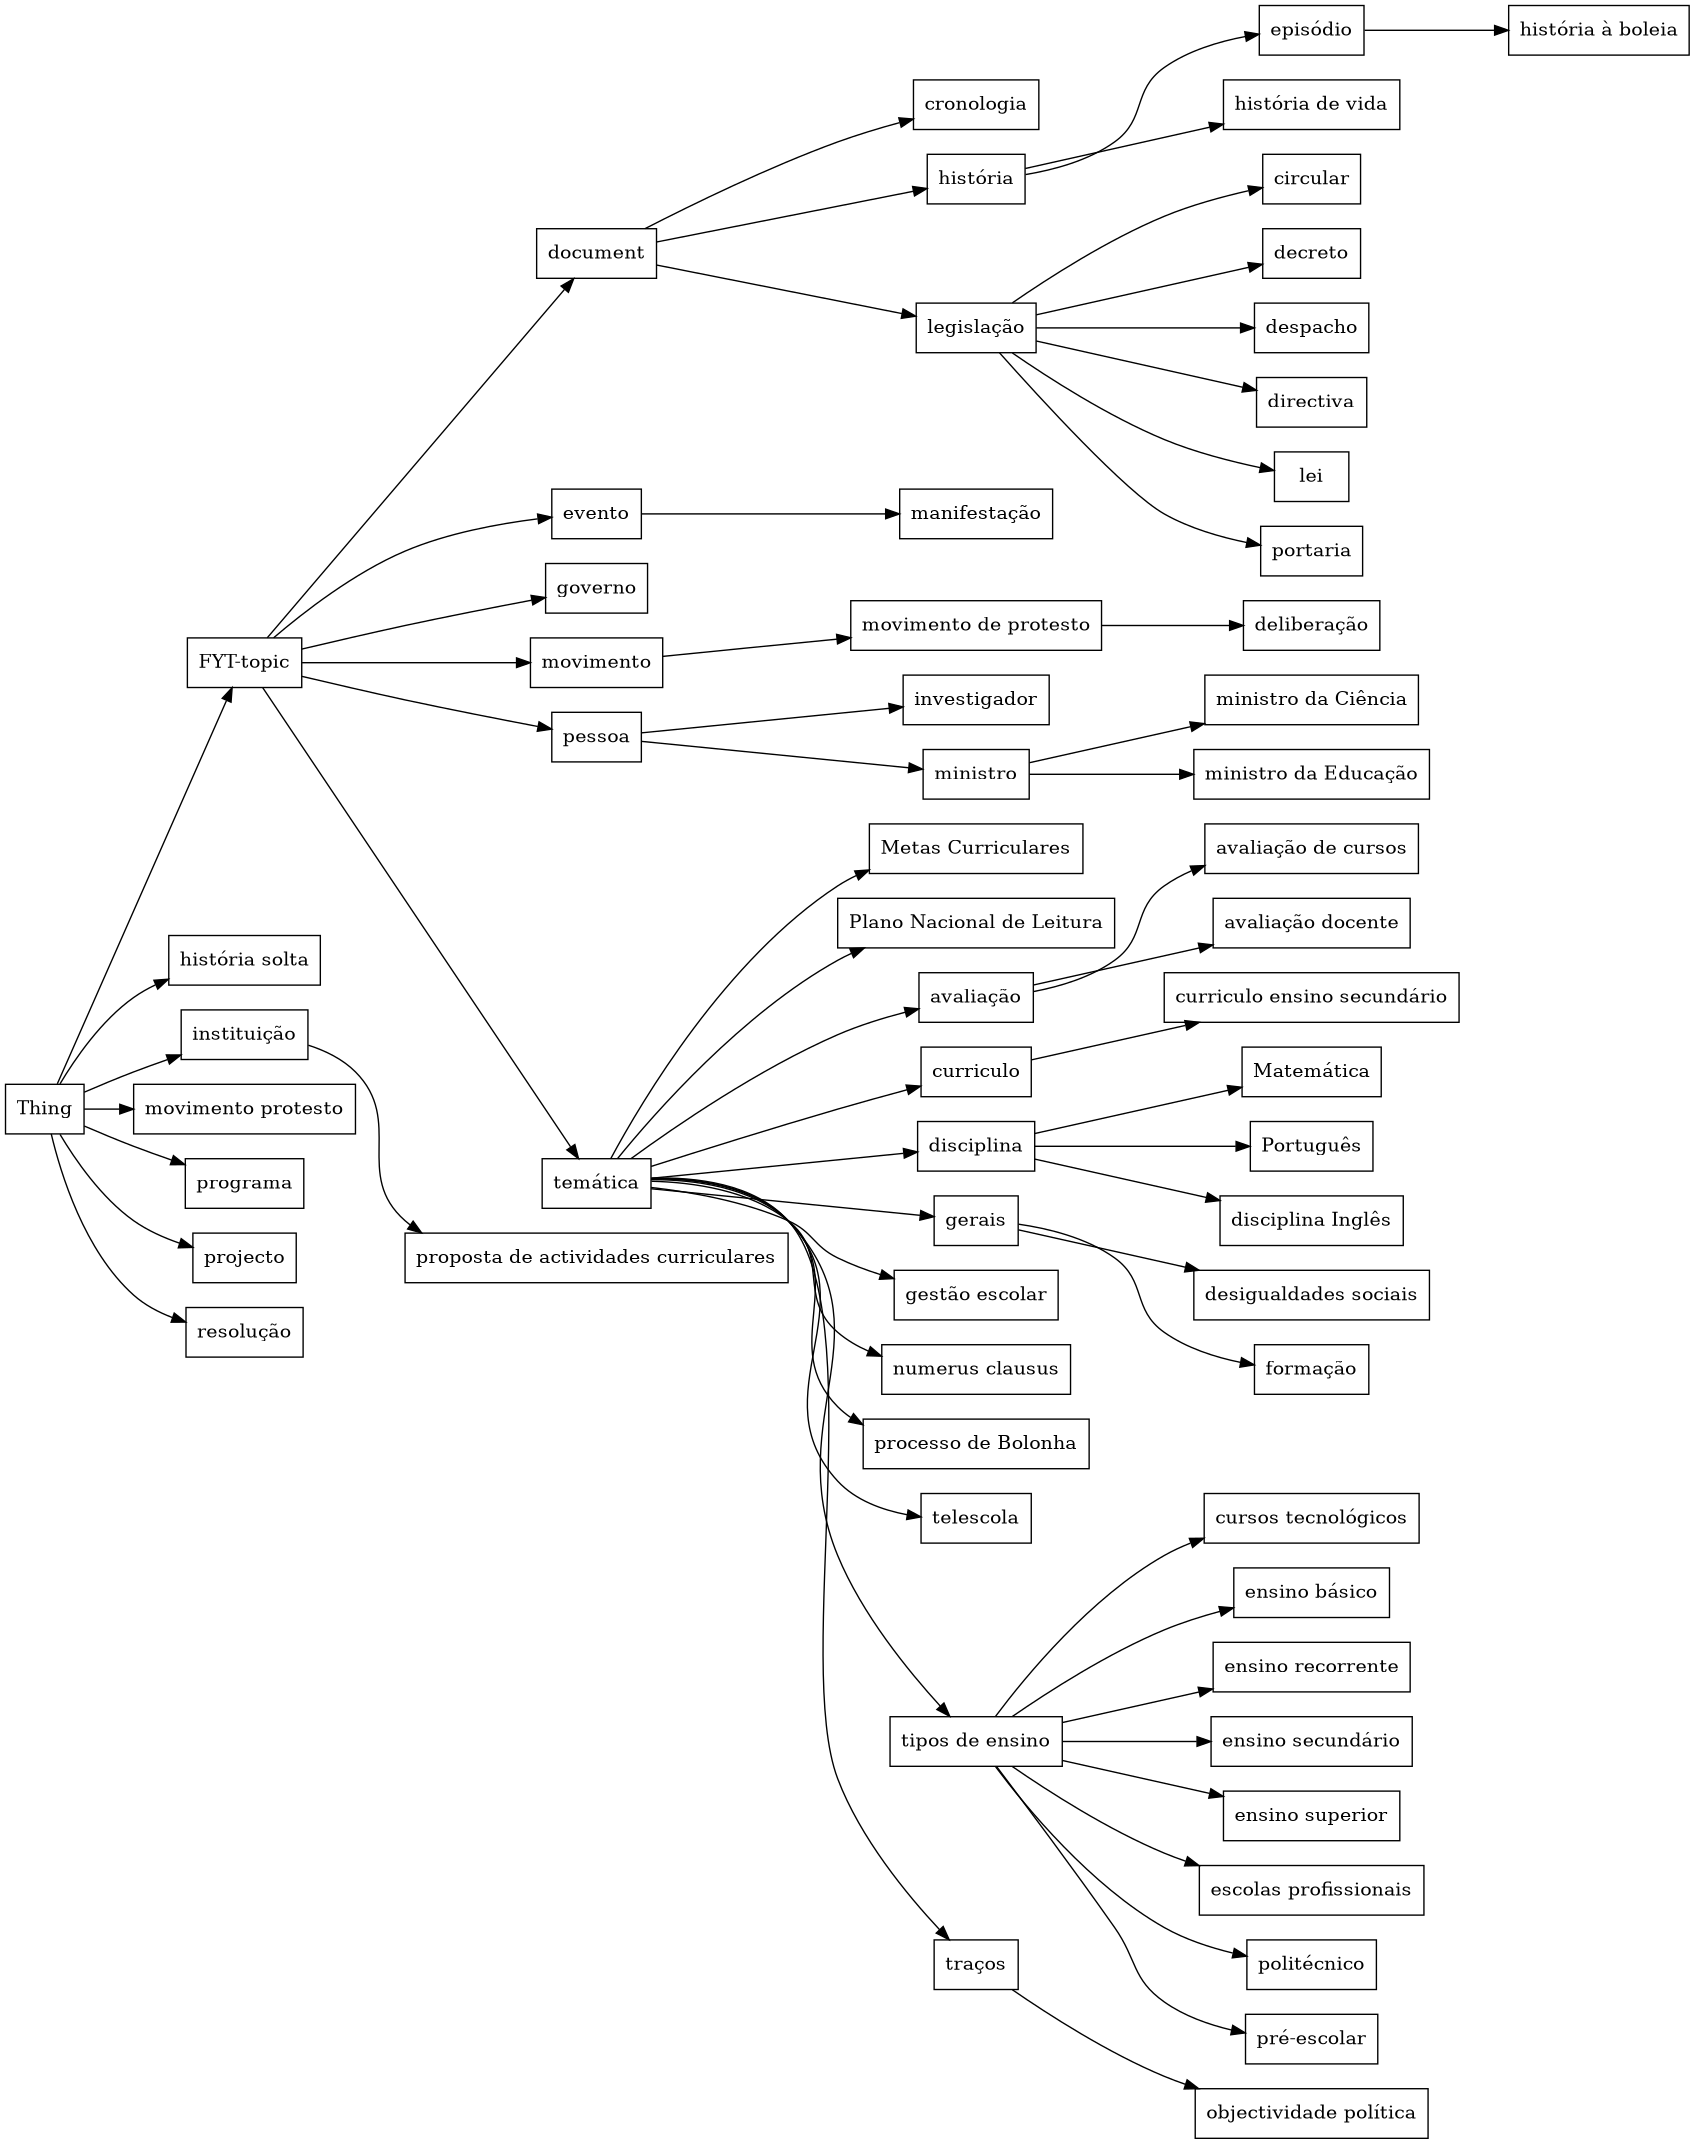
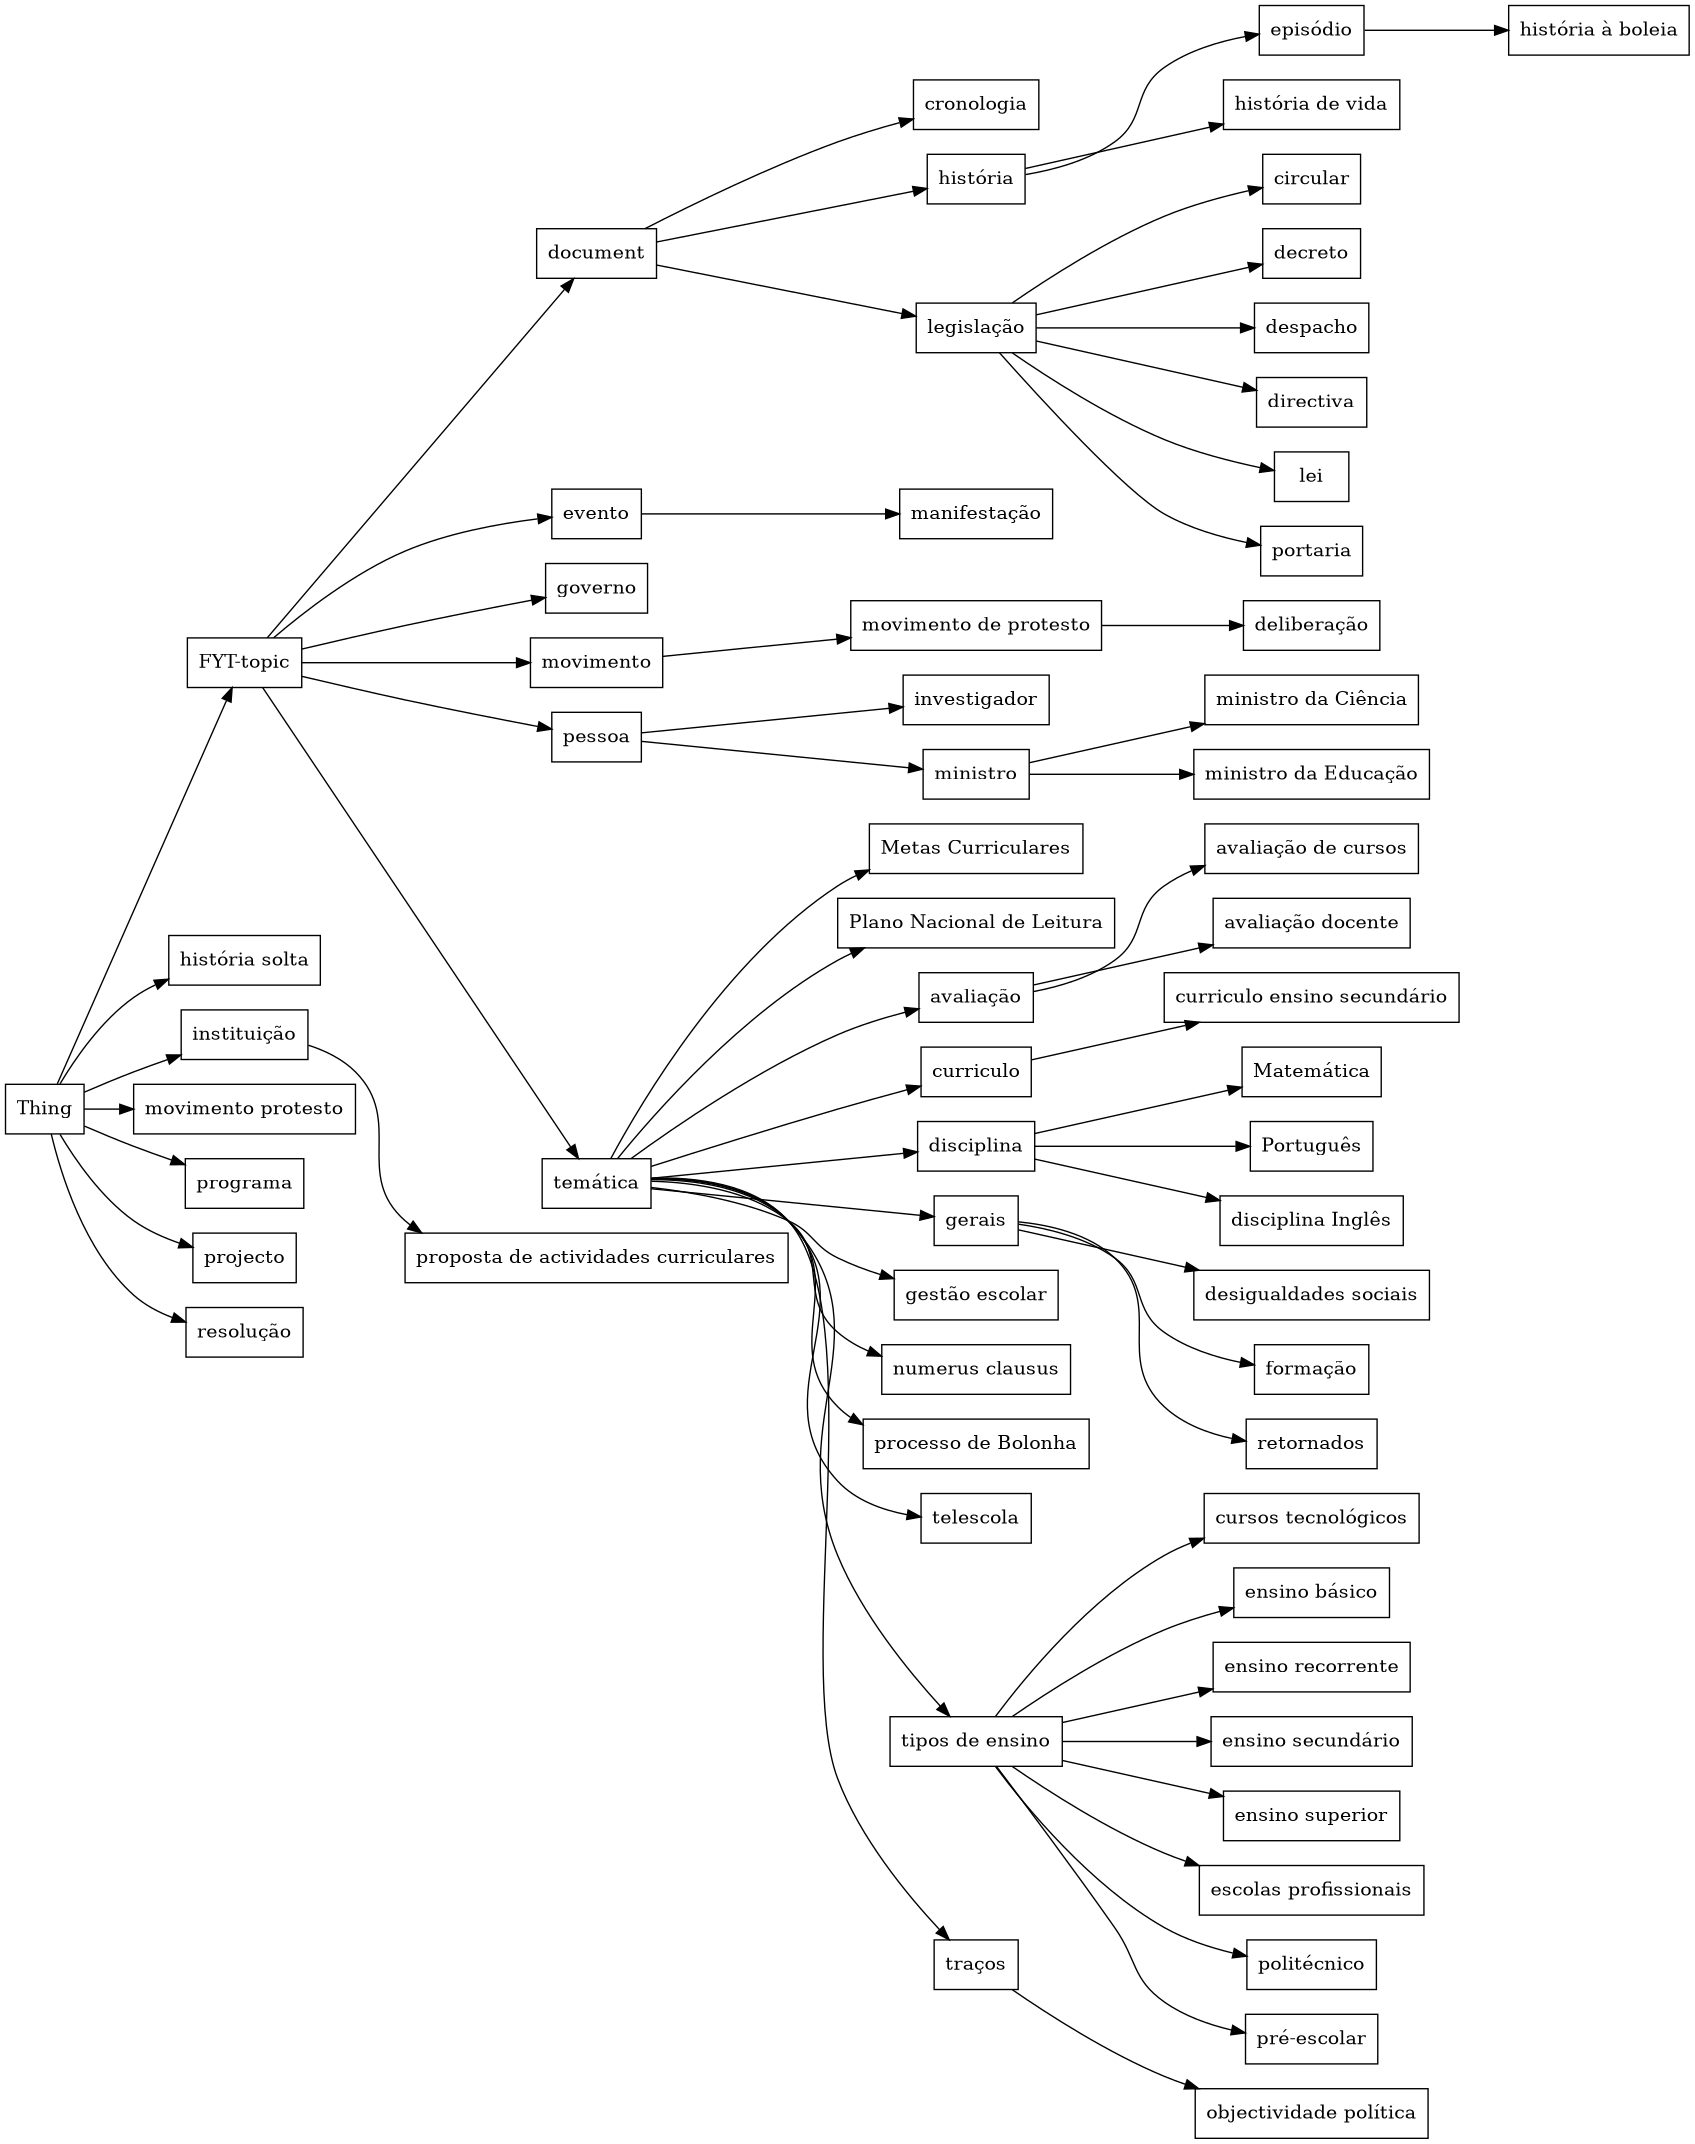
node "retornados": added
